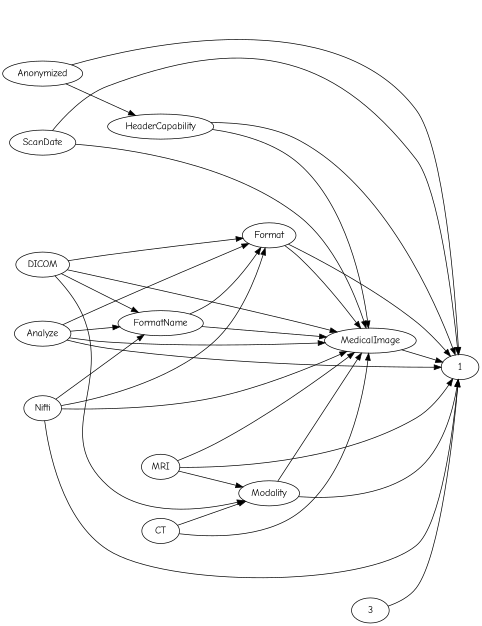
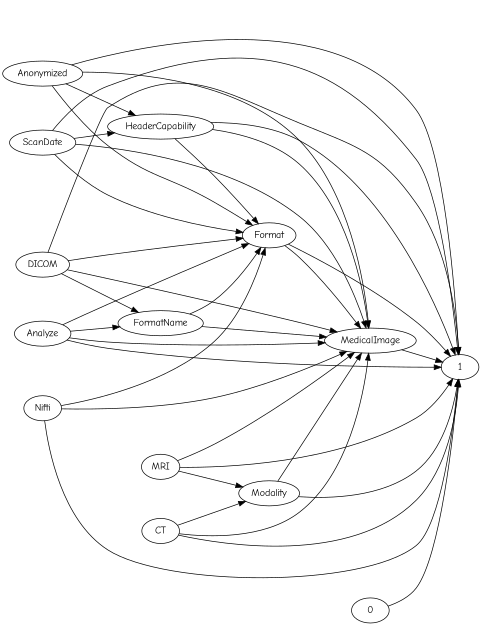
edge "Anonymized" -> "MedicalImage": added
edge "ScanDate" -> "HeaderCapability": added
edge "Anonymized" -> "Format": added
edge "HeaderCapability" -> "Format": added
edge "ScanDate" -> "Format": added
edge "Nifti" -> "FormatName": removed
edge "DICOM" -> "Modality": now "DICOM" -> "1"
edge "CT" -> "1": added
node "3": label "3" -> "0"
